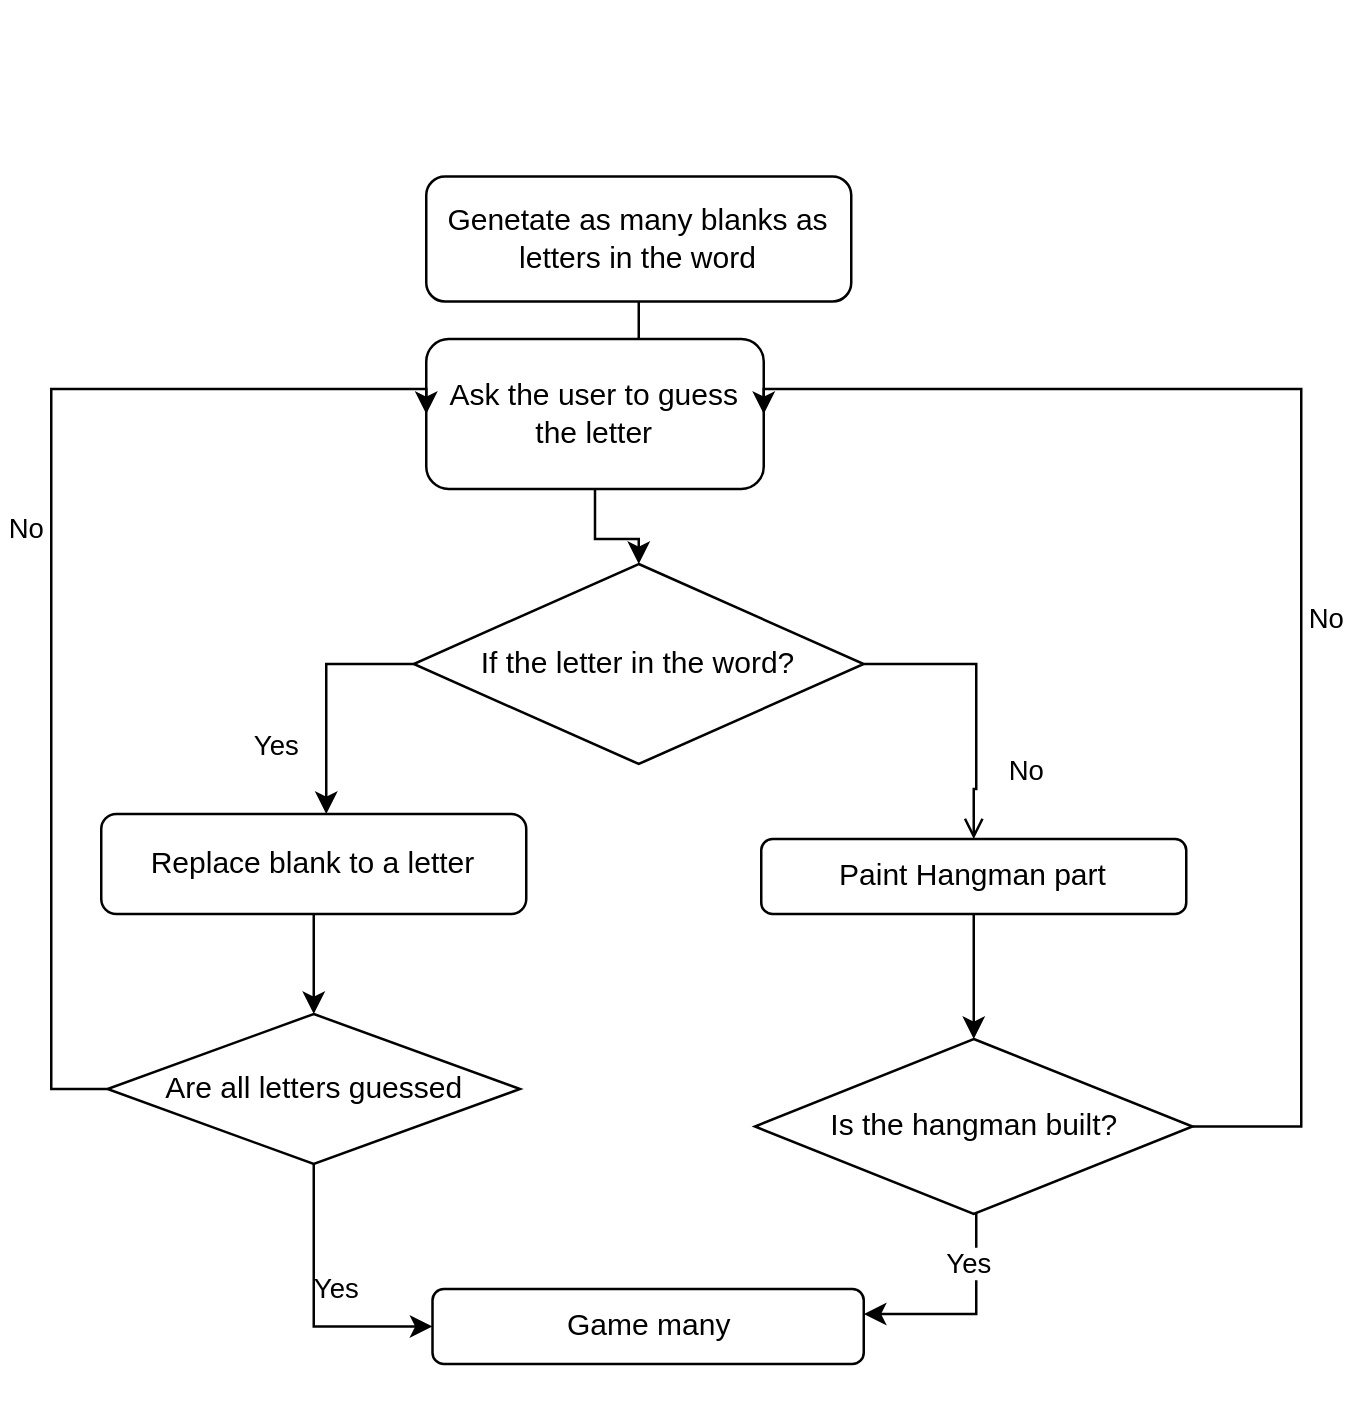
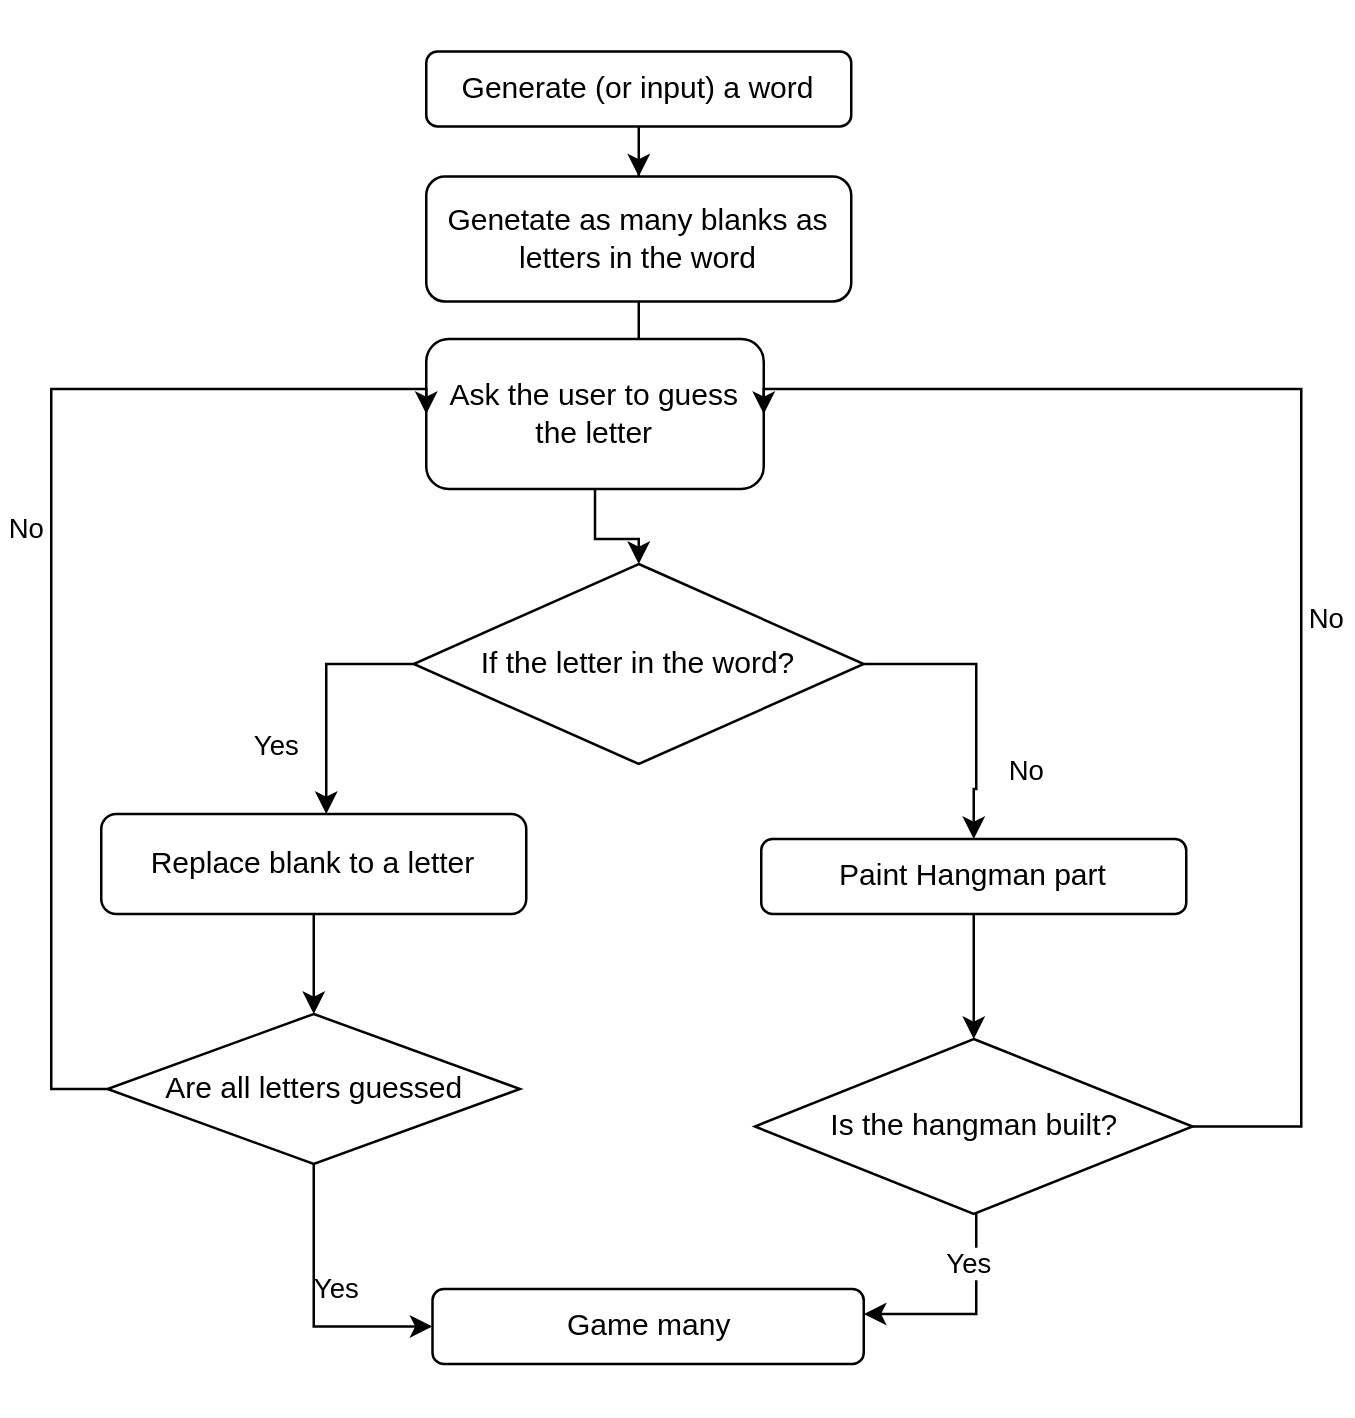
node "Generate (or input) a word": added
edge "Generate (or input) a word" -> "Genetate as many blanks as letters in the word": added
edge "If the letter in the word?" -> "Paint Hangman part": arrowhead open -> classic
